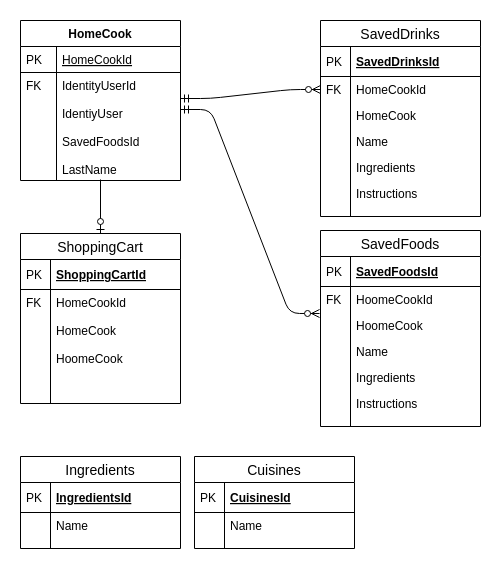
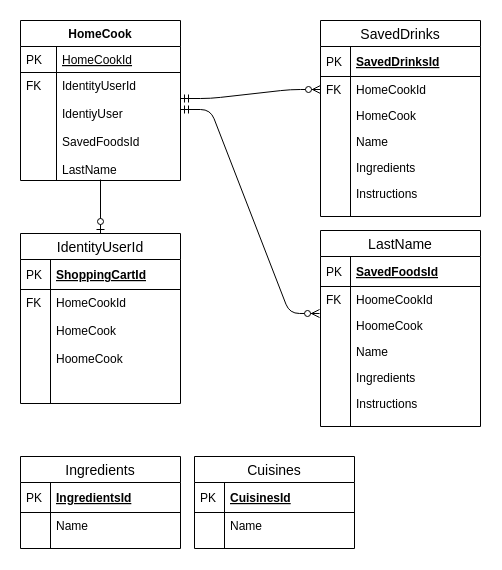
node "SavedFoods": label "SavedFoods" -> "LastName"
node "ShoppingCart": label "ShoppingCart" -> "IdentityUserId"
